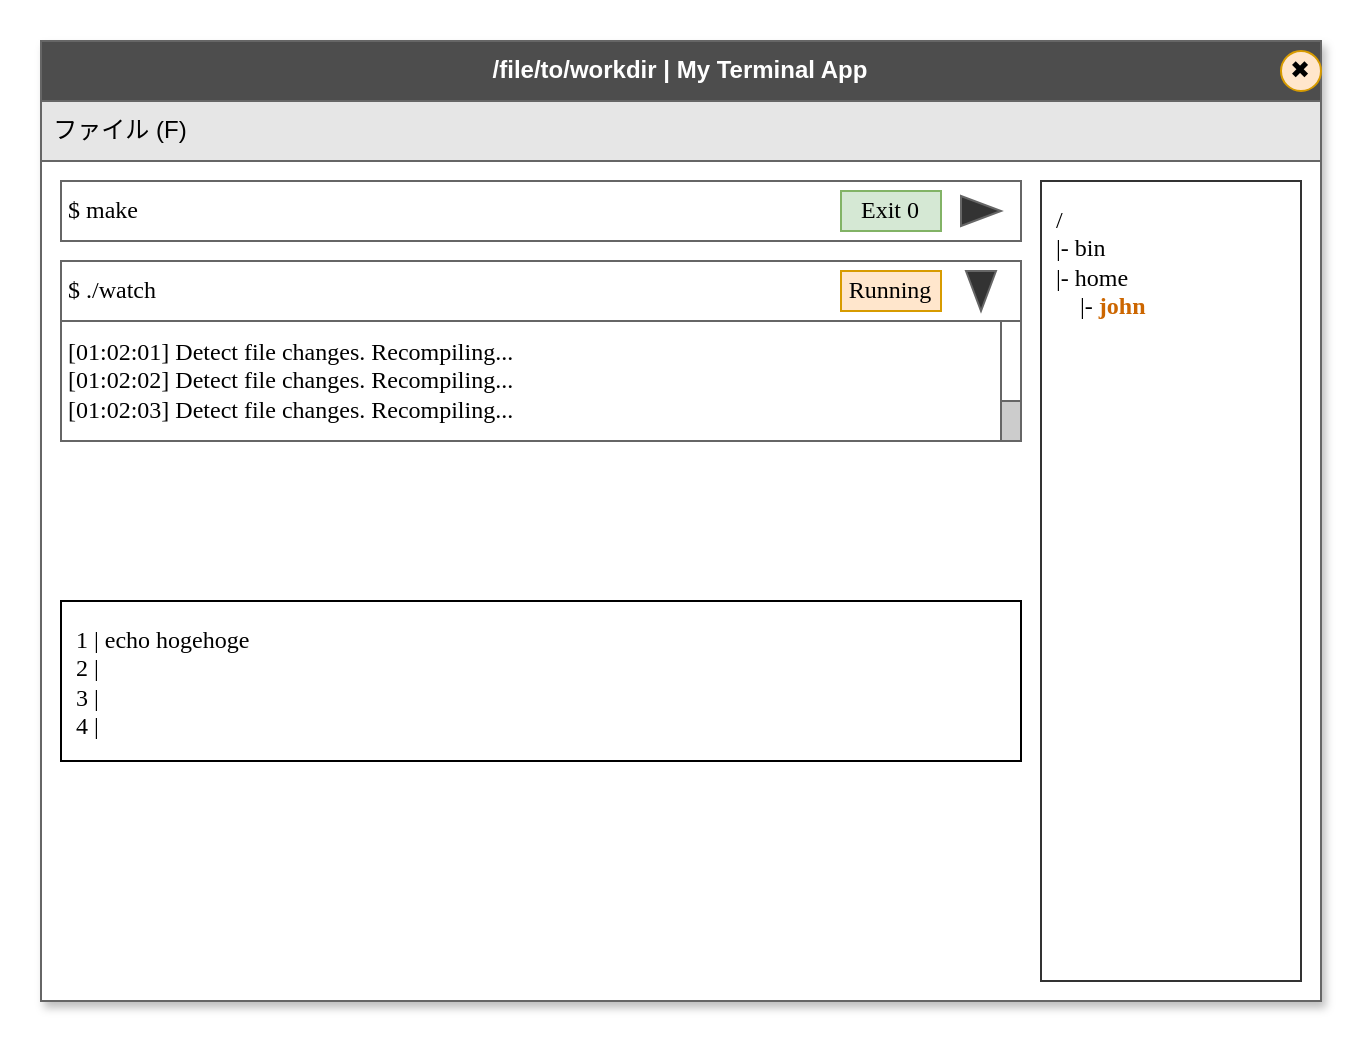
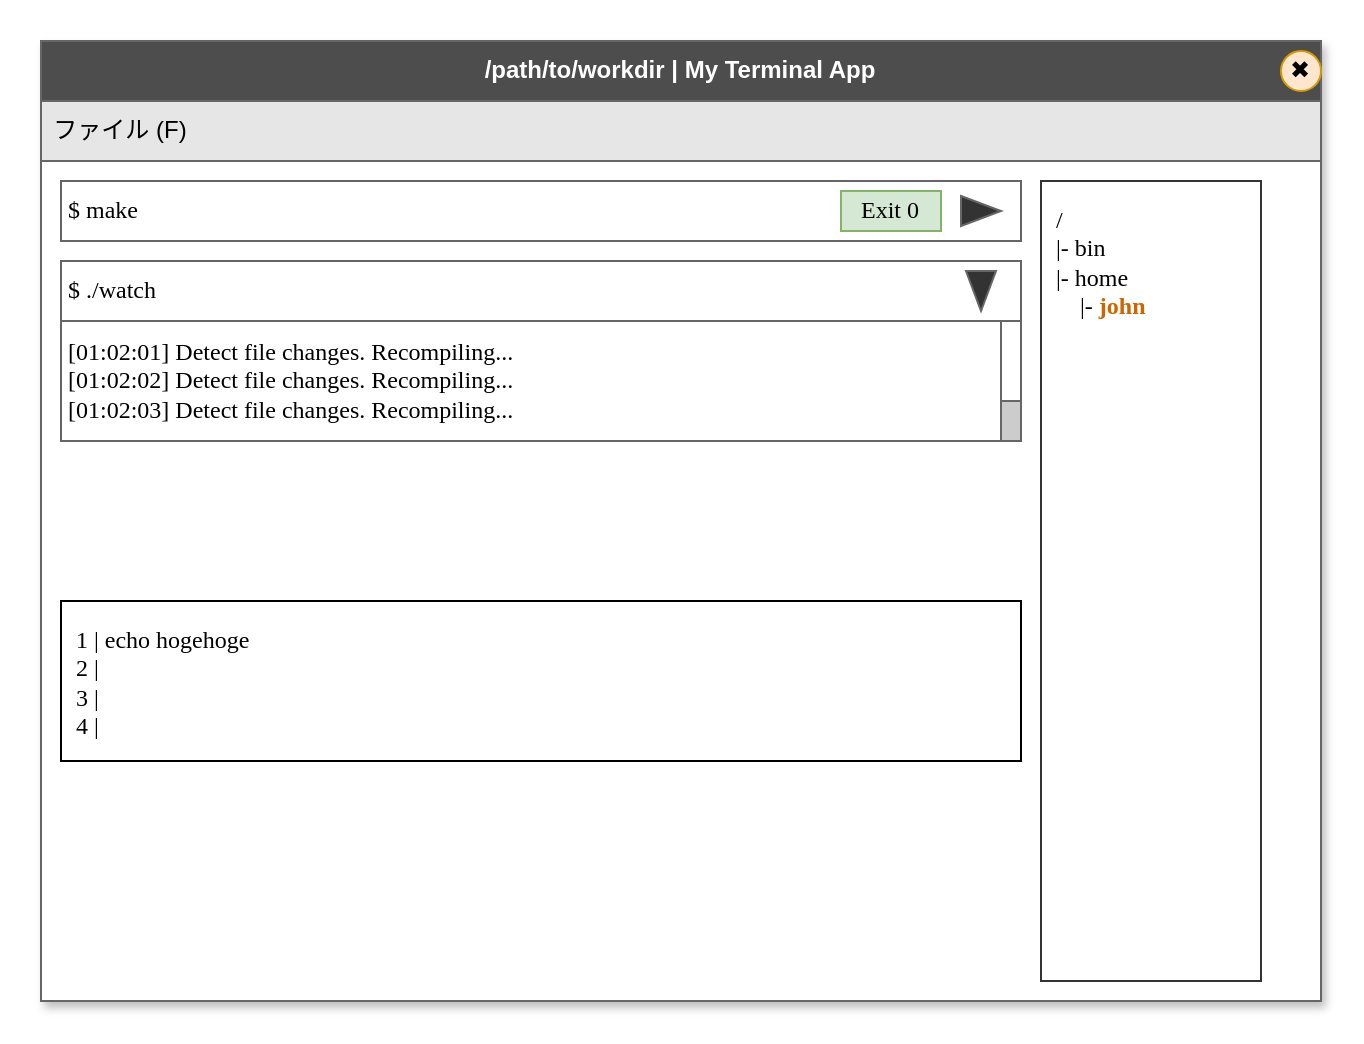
node "/file/to/workdir | My Terminal App": label "/file/to/workdir | My Terminal App" -> "/path/to/workdir | My Terminal App"
node "Running": removed
node "/ |- bin |- home |- john": size 260x800 -> 220x800
